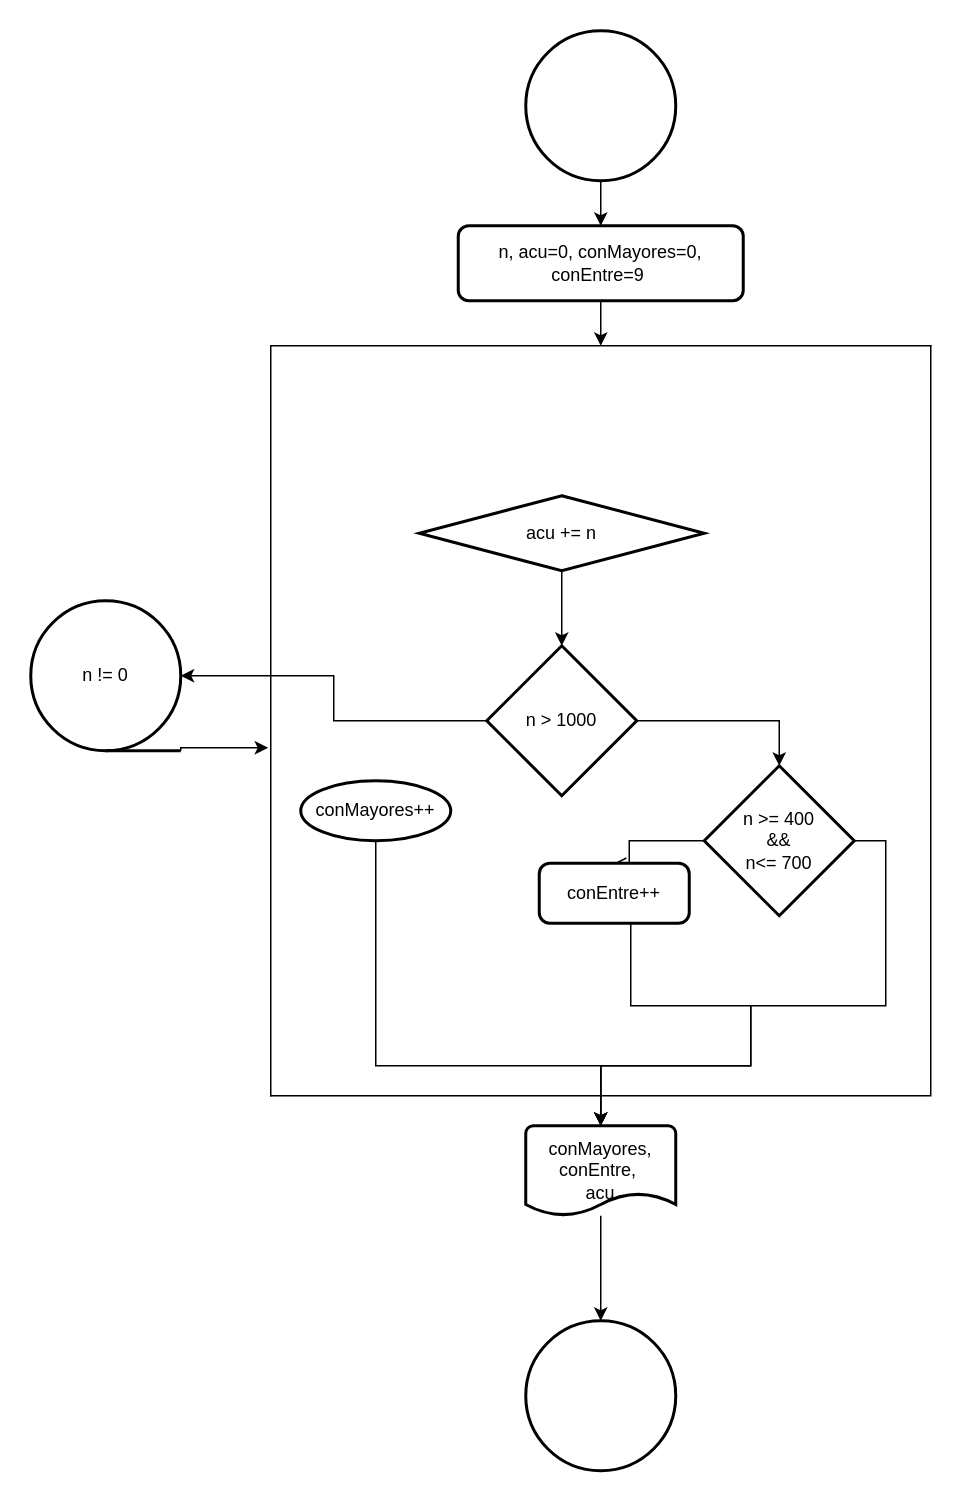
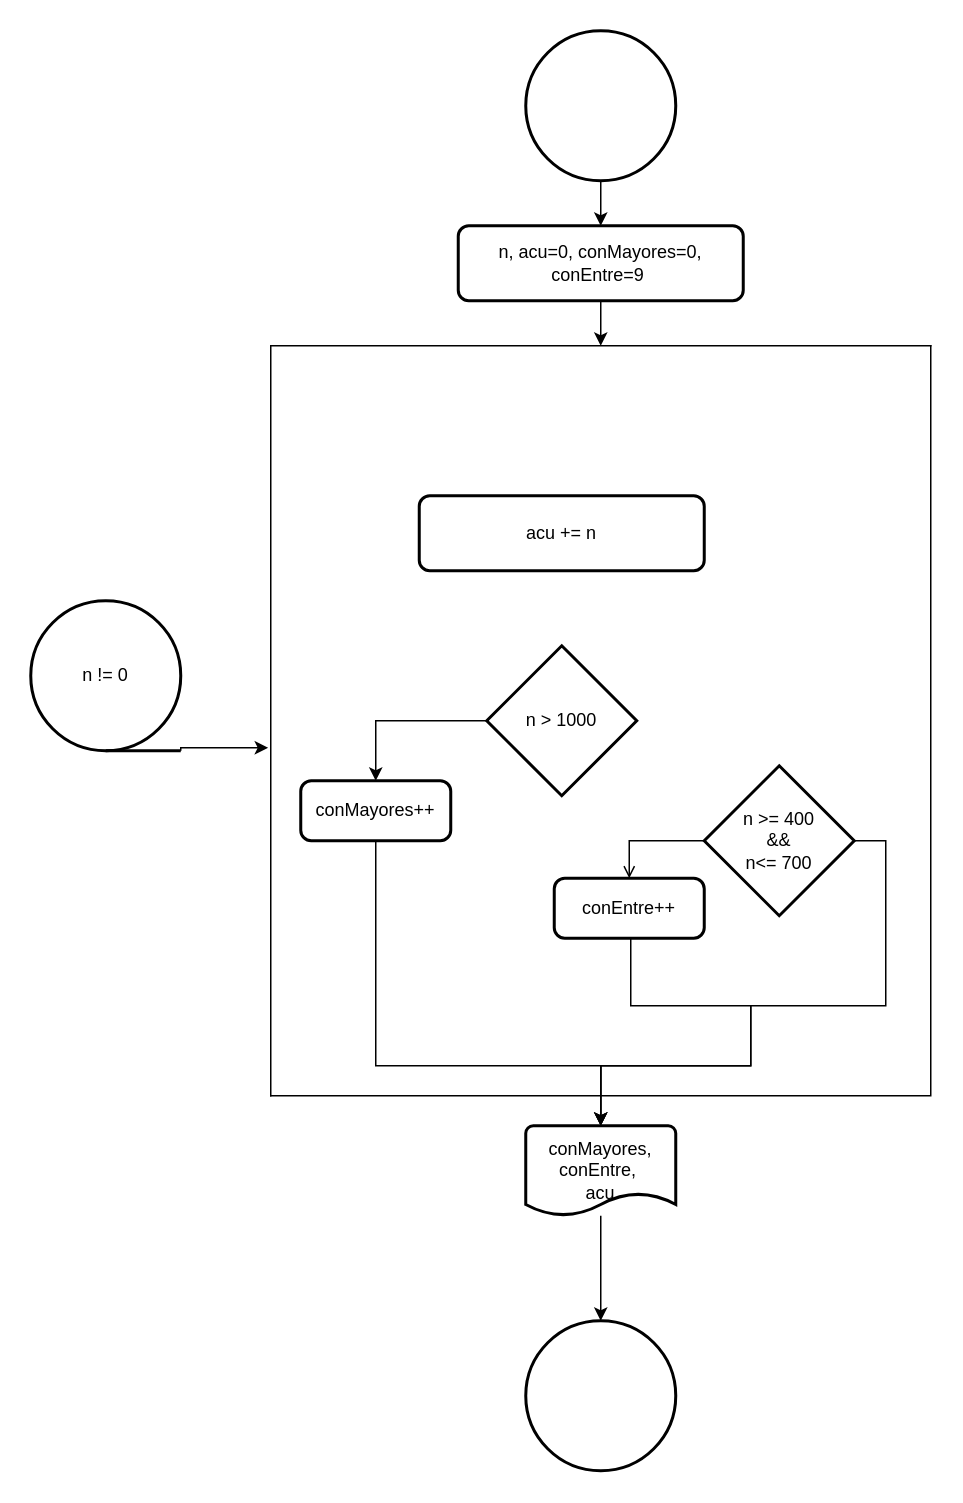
node "acu += n": shape diamond -> rounded rectangle
edge "acu += n" -> "n > 1000": removed
edge "n > 1000" -> "n != 0": now "n > 1000" -> "conMayores++"
edge "n > 1000" -> "n >= 400 && n<= 700": removed
node "conMayores++": shape ellipse -> rounded rectangle
node "conEntre++": moved (614, 893) -> (629, 908)
